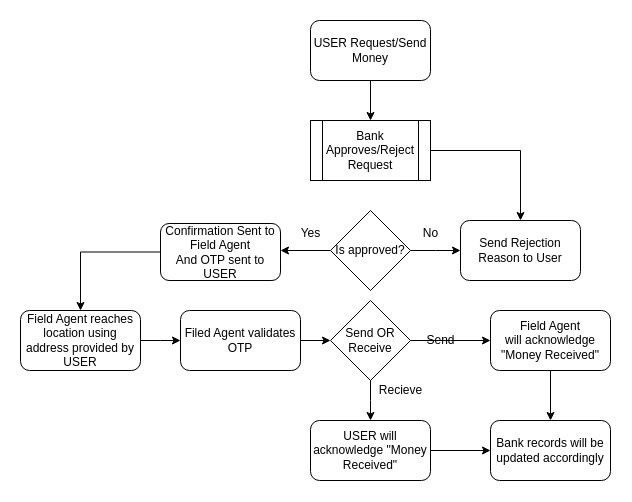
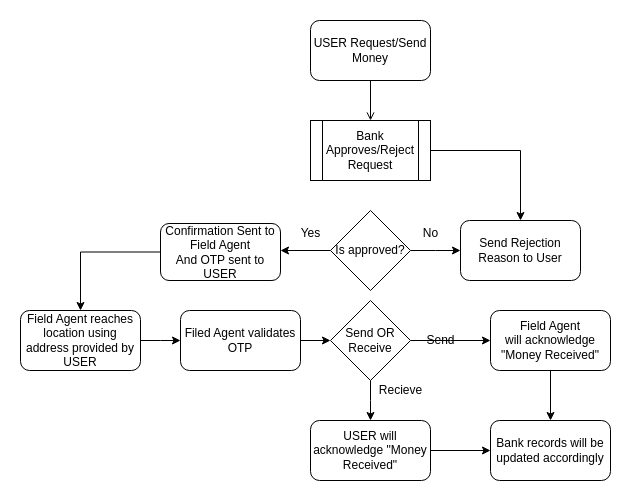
edge "USER Request/Send Money" -> "Bank Approves/Reject Request": arrowhead classic -> open
